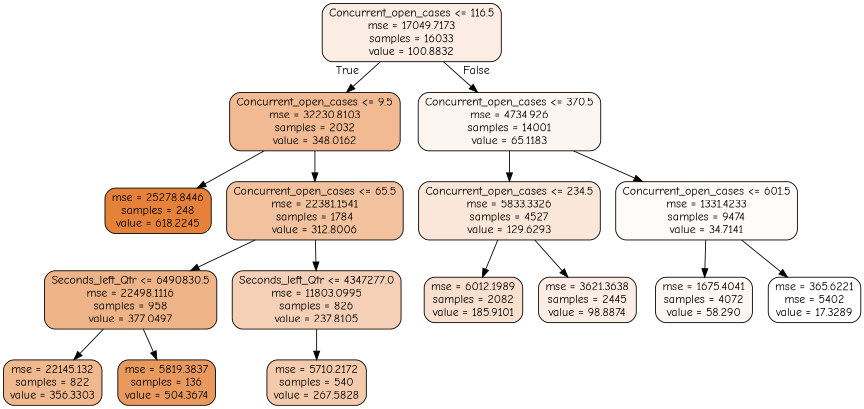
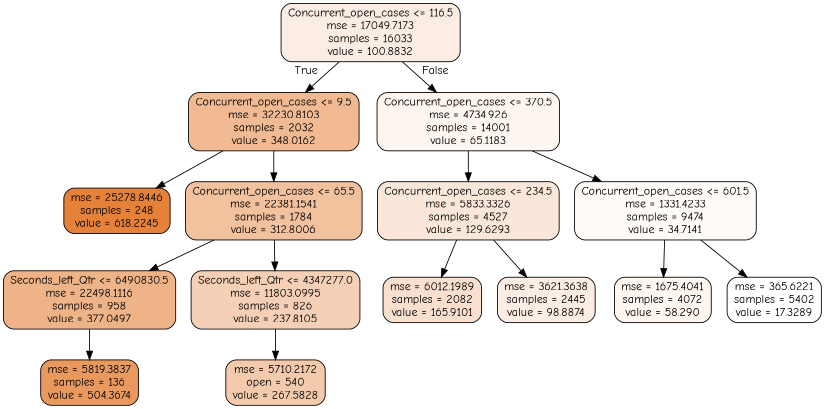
node "mse = 6012.1989 samples = 2082 value = 185.9101": label "mse = 6012.1989 samples = 2082 value = 185.9101" -> "mse = 6012.1989 samples = 2082 value = 165.9101"
node "mse = 365.6221 mse = 5402 value = 17.3289": label "mse = 365.6221 mse = 5402 value = 17.3289" -> "mse = 365.6221 samples = 5402 value = 17.3289"
node "mse = 22145.132 samples = 822 value = 356.3303": removed
node "mse = 5710.2172 samples = 540 value = 267.5828": label "mse = 5710.2172 samples = 540 value = 267.5828" -> "mse = 5710.2172 open = 540 value = 267.5828"
